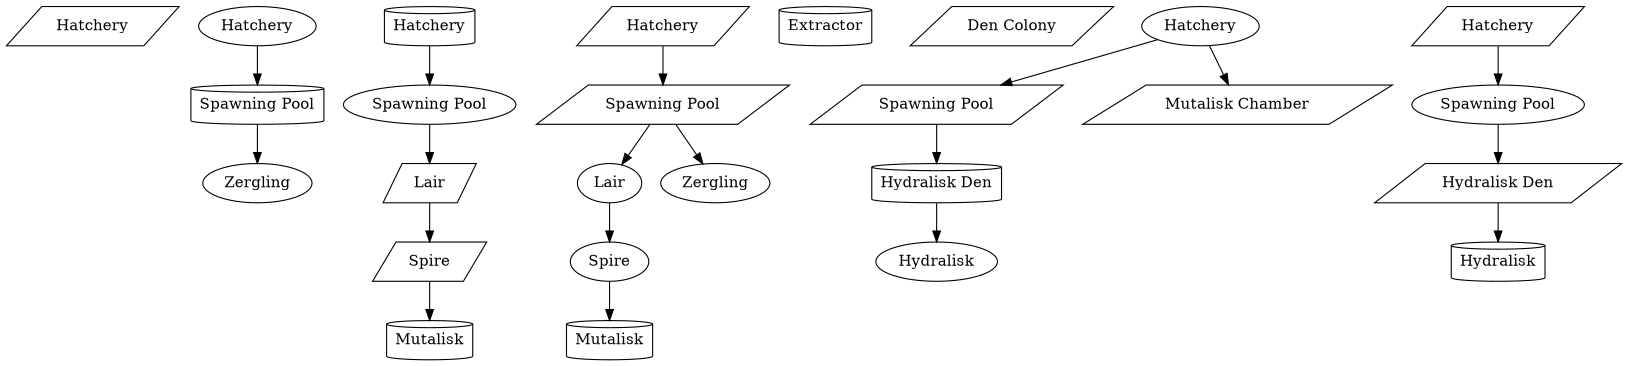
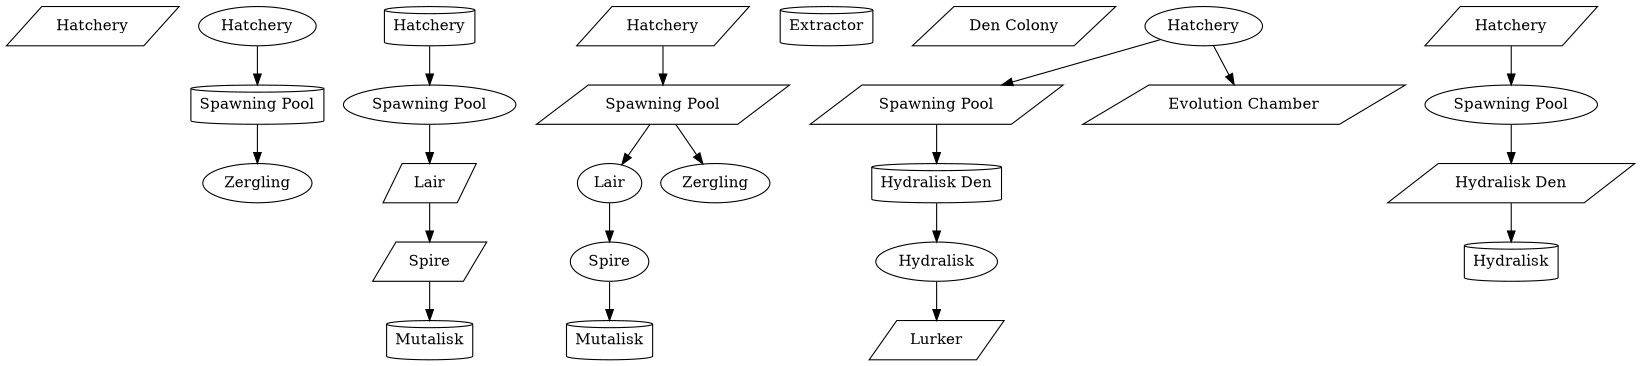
node "Mutalisk Chamber": label "Mutalisk Chamber" -> "Evolution Chamber"
node "Lurker": added
